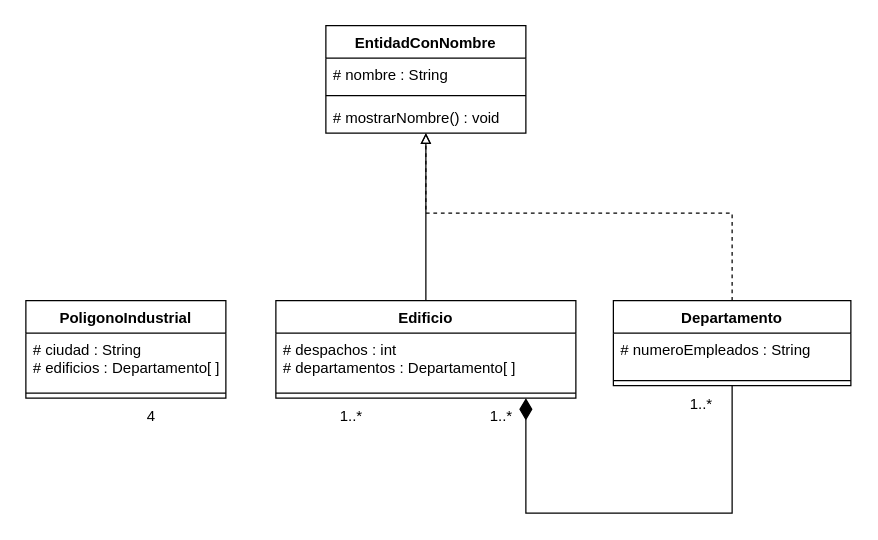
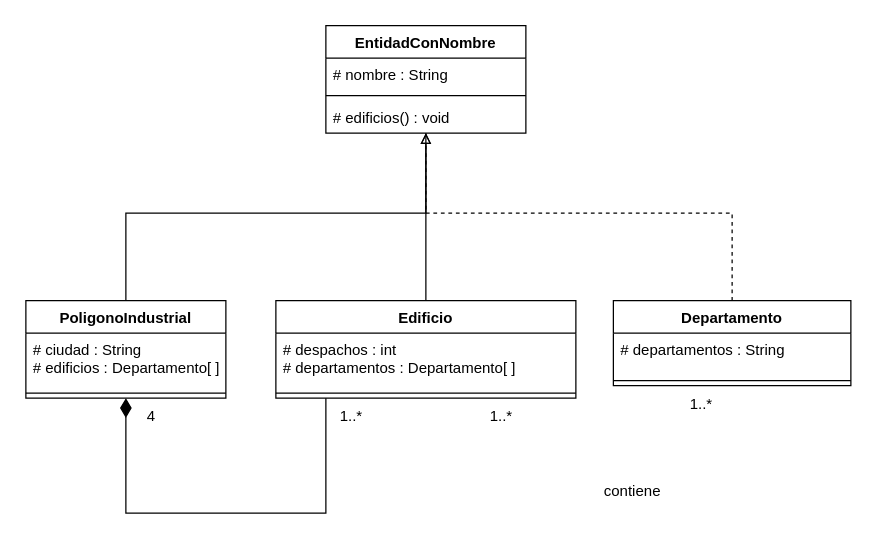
node "# mostrarNombre() : void": label "# mostrarNombre() : void" -> "# edificios() : void"
edge "PoligonoIndustrial" -> "EntidadConNombre": added
edge "Edificio" -> "EntidadConNombre": arrowhead block -> none
node "# numeroEmpleados : String": label "# numeroEmpleados : String" -> "# departamentos : String"
node "contiene": added
edge "Edificio" -> "PoligonoIndustrial": added
edge "Departamento" -> "Edificio": removed
